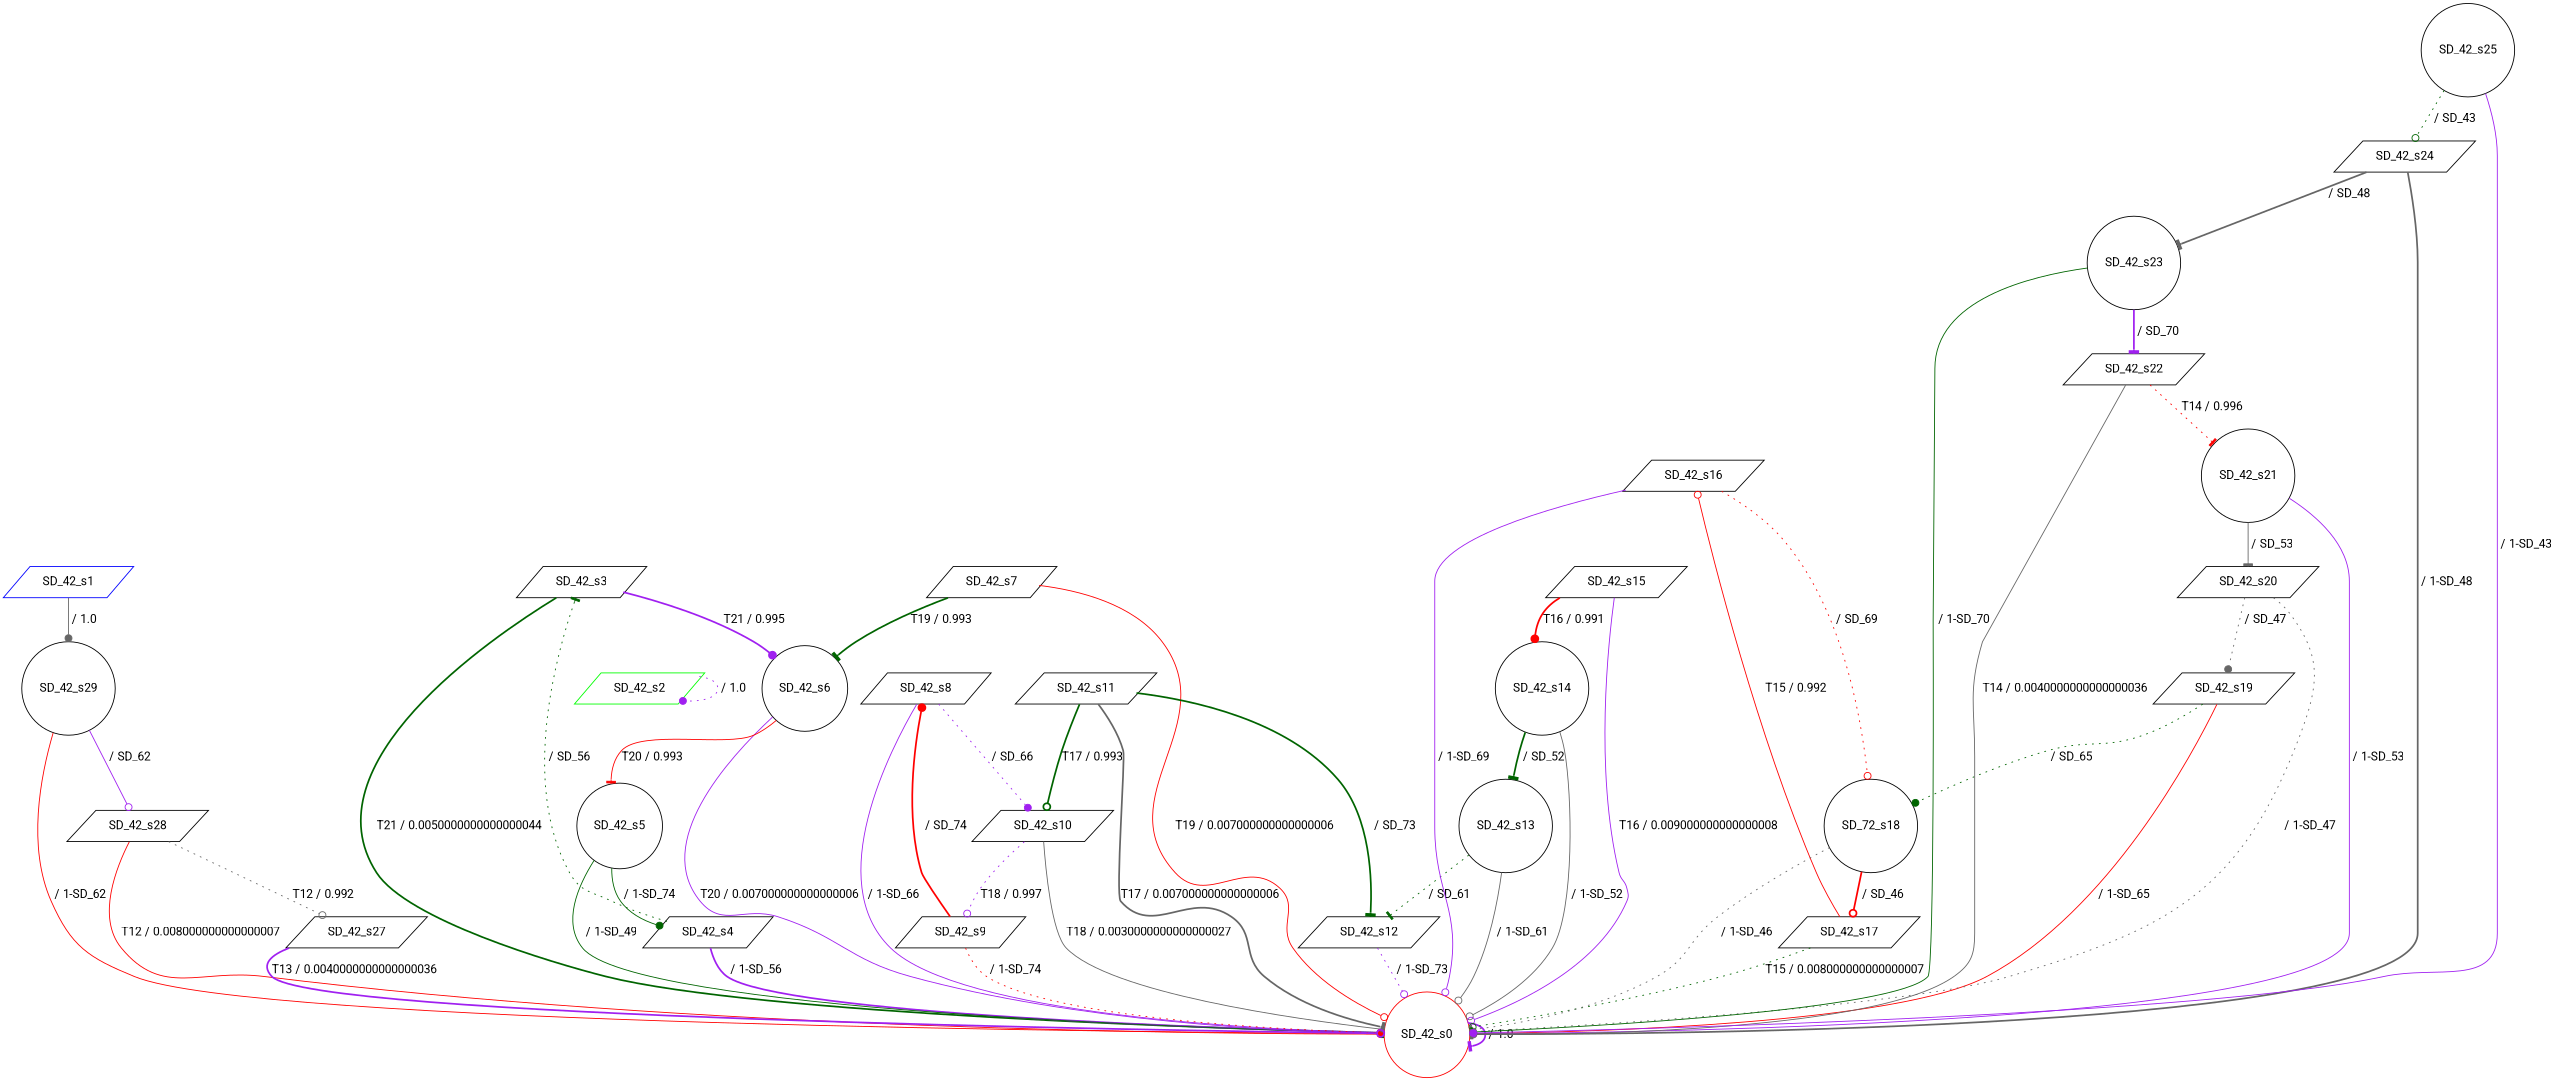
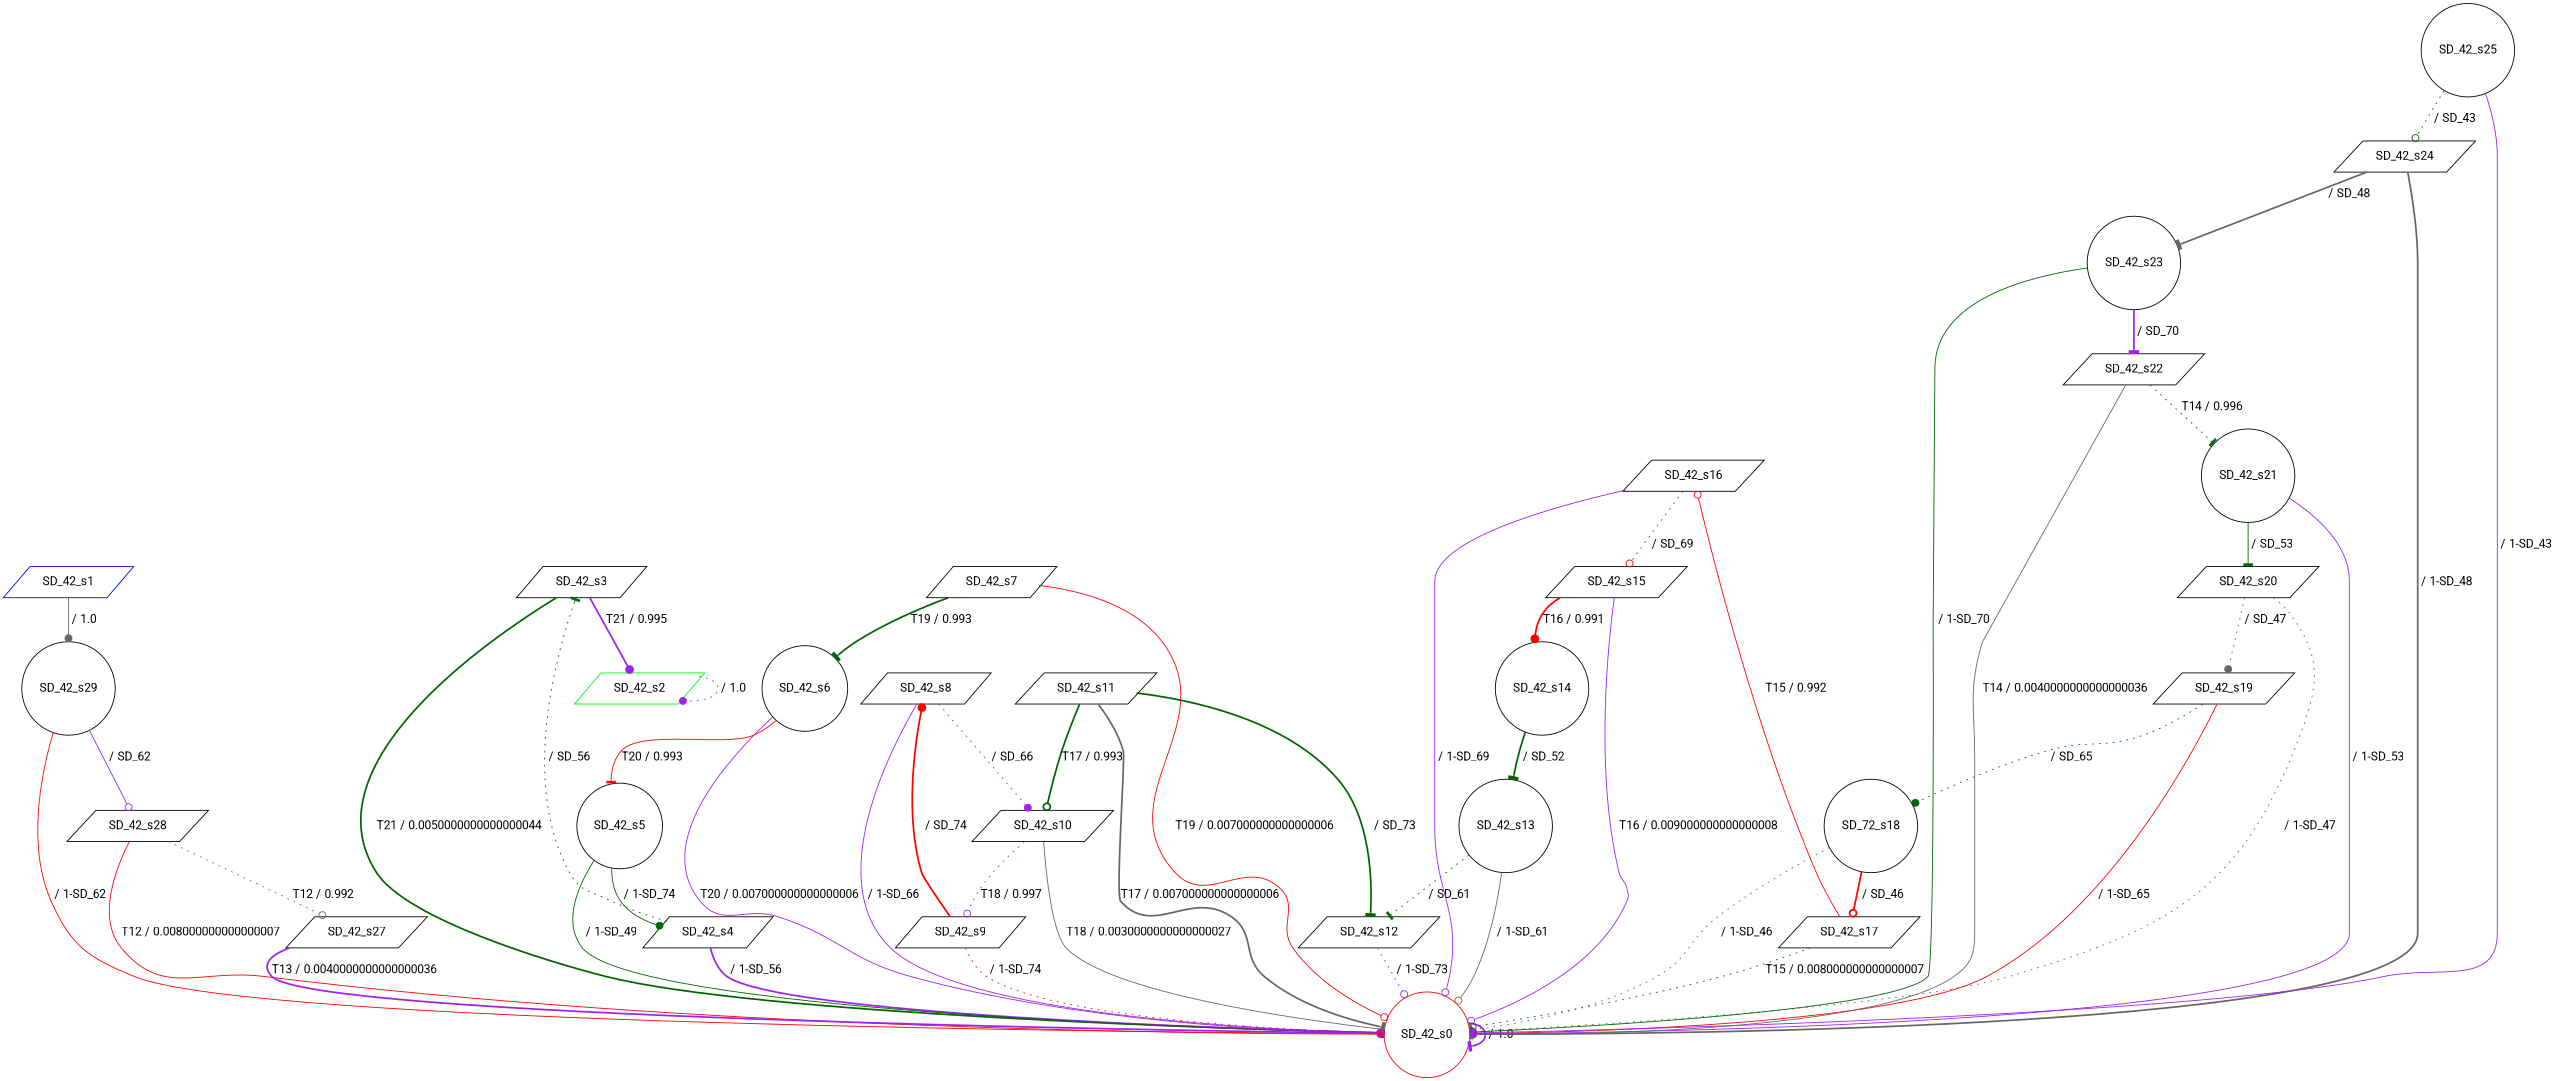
edge "SD_42_s22" -> "SD_42_s21": color red -> darkgreen
edge "SD_42_s21" -> "SD_42_s20": color gray40 -> darkgreen
edge "SD_42_s16" -> "SD_72_s18": now "SD_42_s16" -> "SD_42_s15"
edge "SD_42_s3" -> "SD_42_s6": now "SD_42_s3" -> "SD_42_s2"
edge "SD_42_s14" -> "SD_42_s0": removed, label "/ 1-SD_52"
